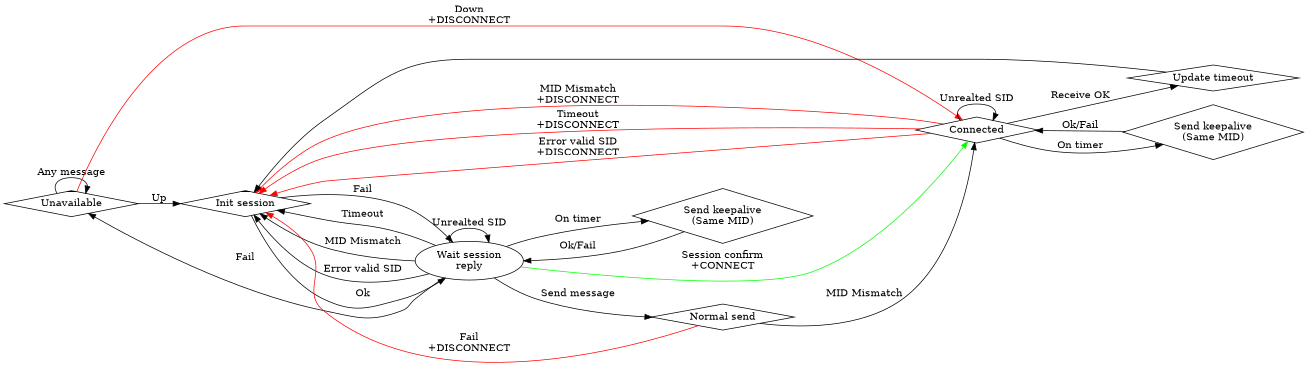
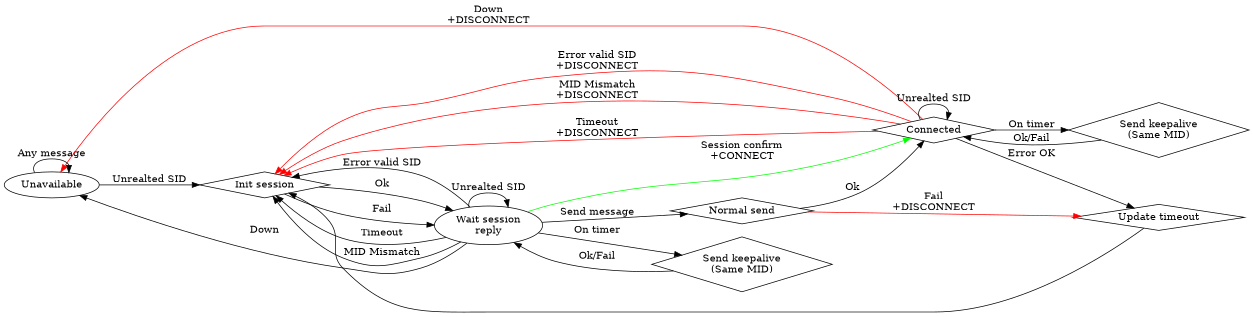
edge "Unavailable" -> "Connected": reversed
edge "Connected" -> "Update timeout": label "Receive OK" -> "Error OK"
edge "Unavailable" -> "Init session": label "Up" -> "Unrealted SID"
node "Unavailable": shape diamond -> ellipse
edge "Wait session reply" -> "Unavailable": label "Fail" -> "Down"
edge "Normal send" -> "Connected": label "MID Mismatch" -> "Ok"
edge "Normal send" -> "Init session": now "Normal send" -> "Update timeout"
